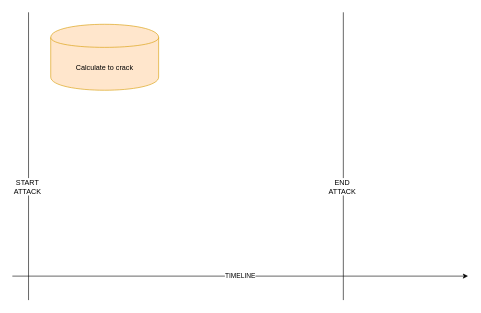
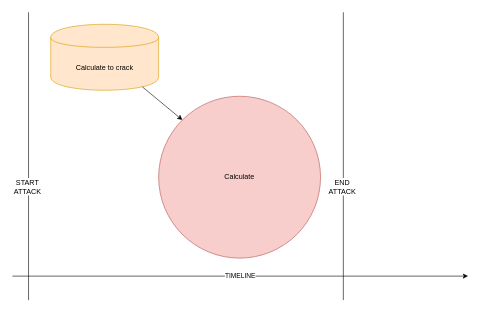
edge "Calculate to crack" -> "Calculate": added
node "Calculate": added
